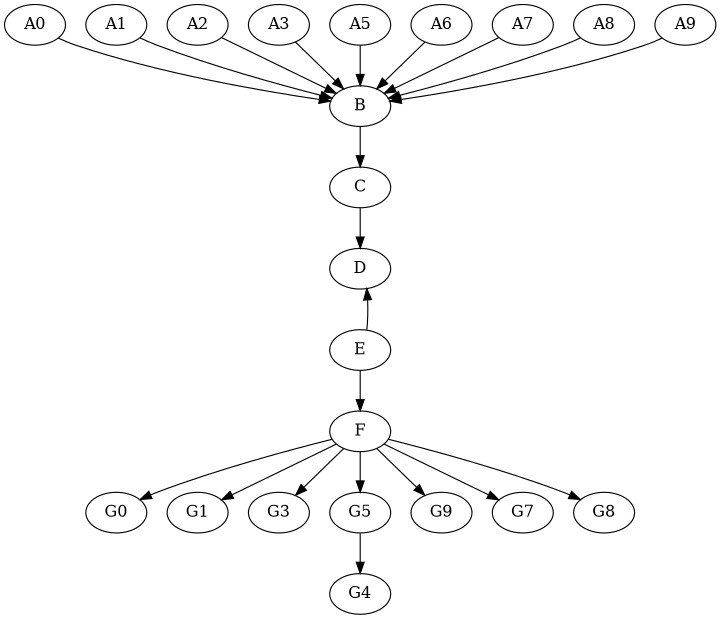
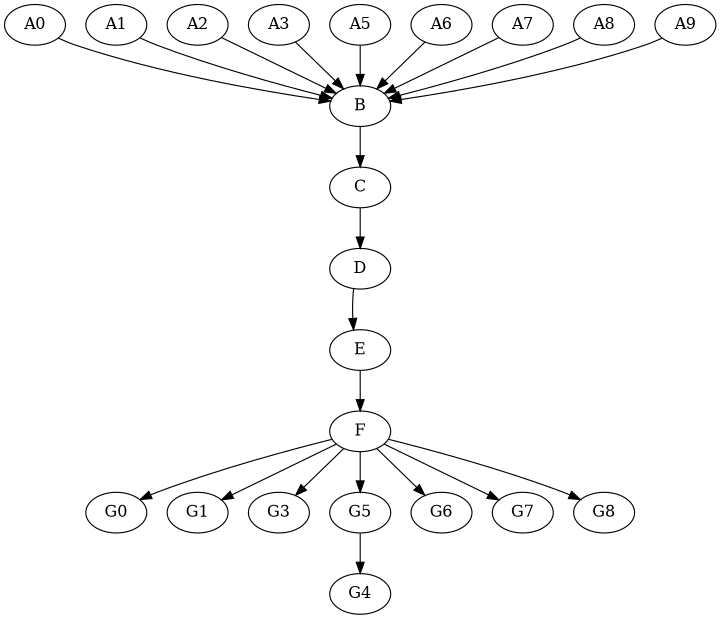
edge "E" -> "D": reversed
node "G9": label "G9" -> "G6"
